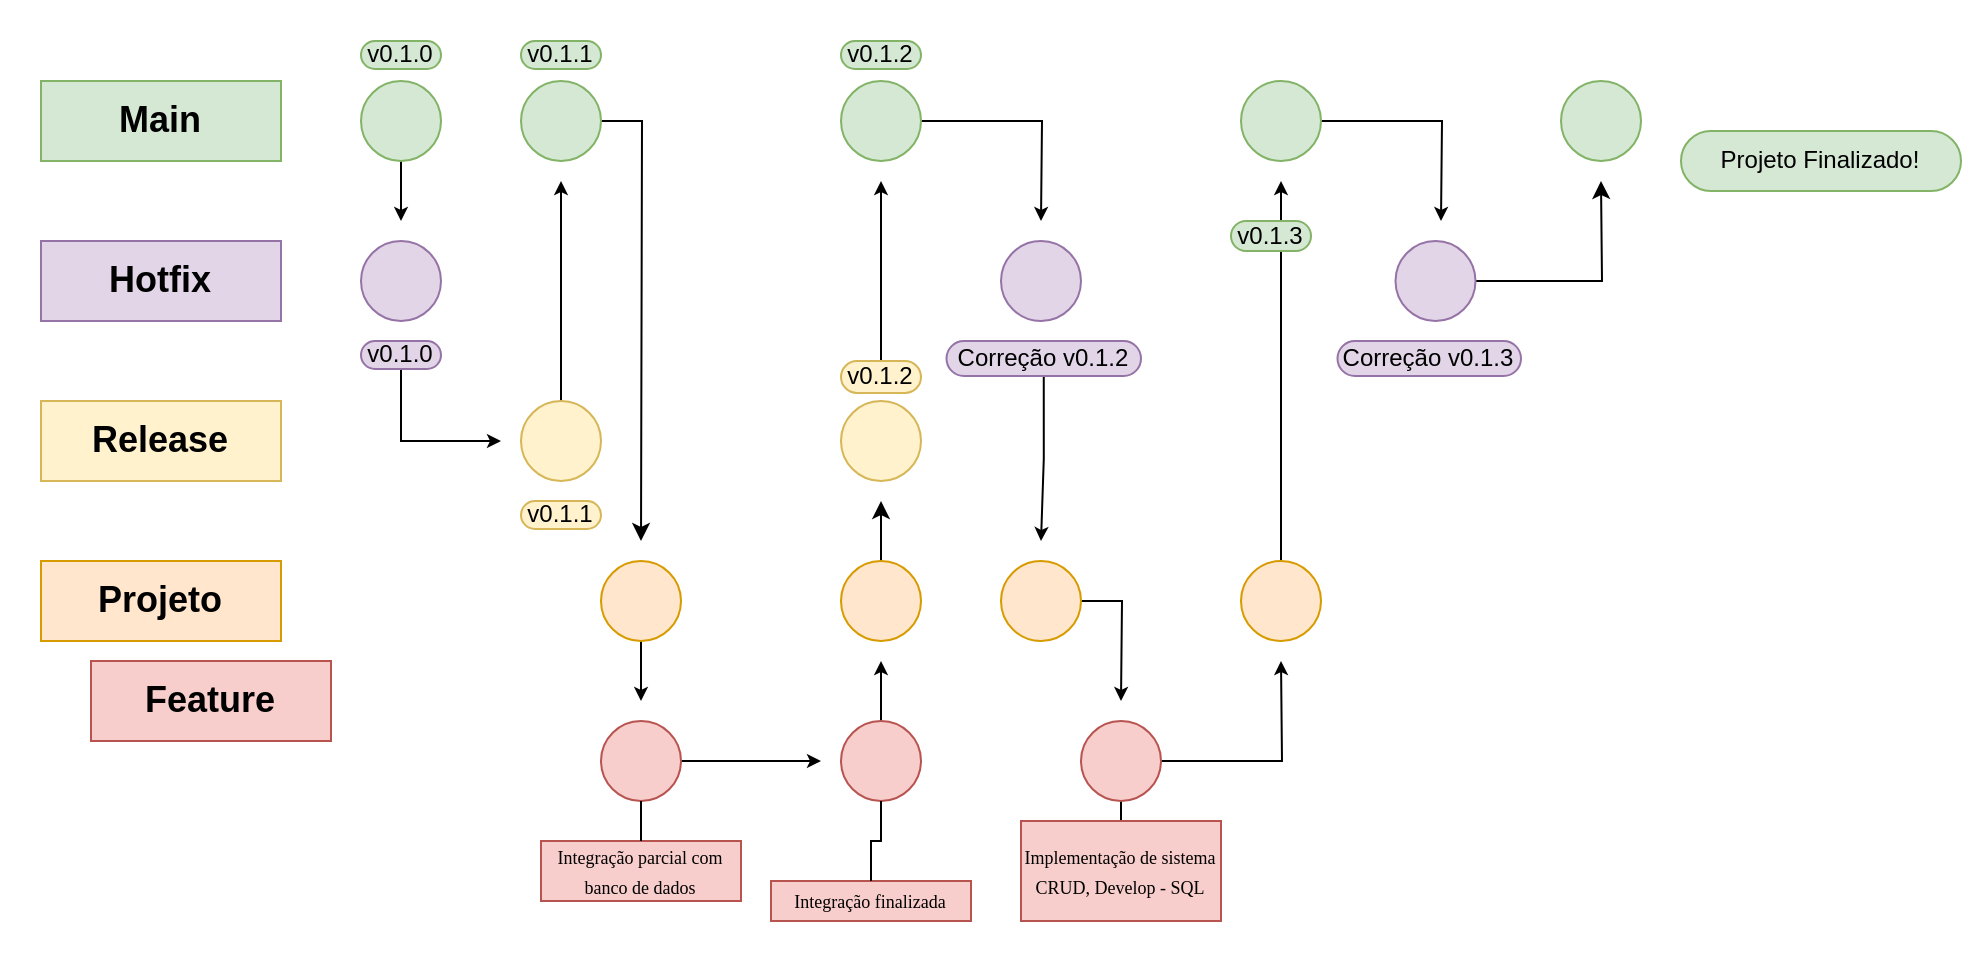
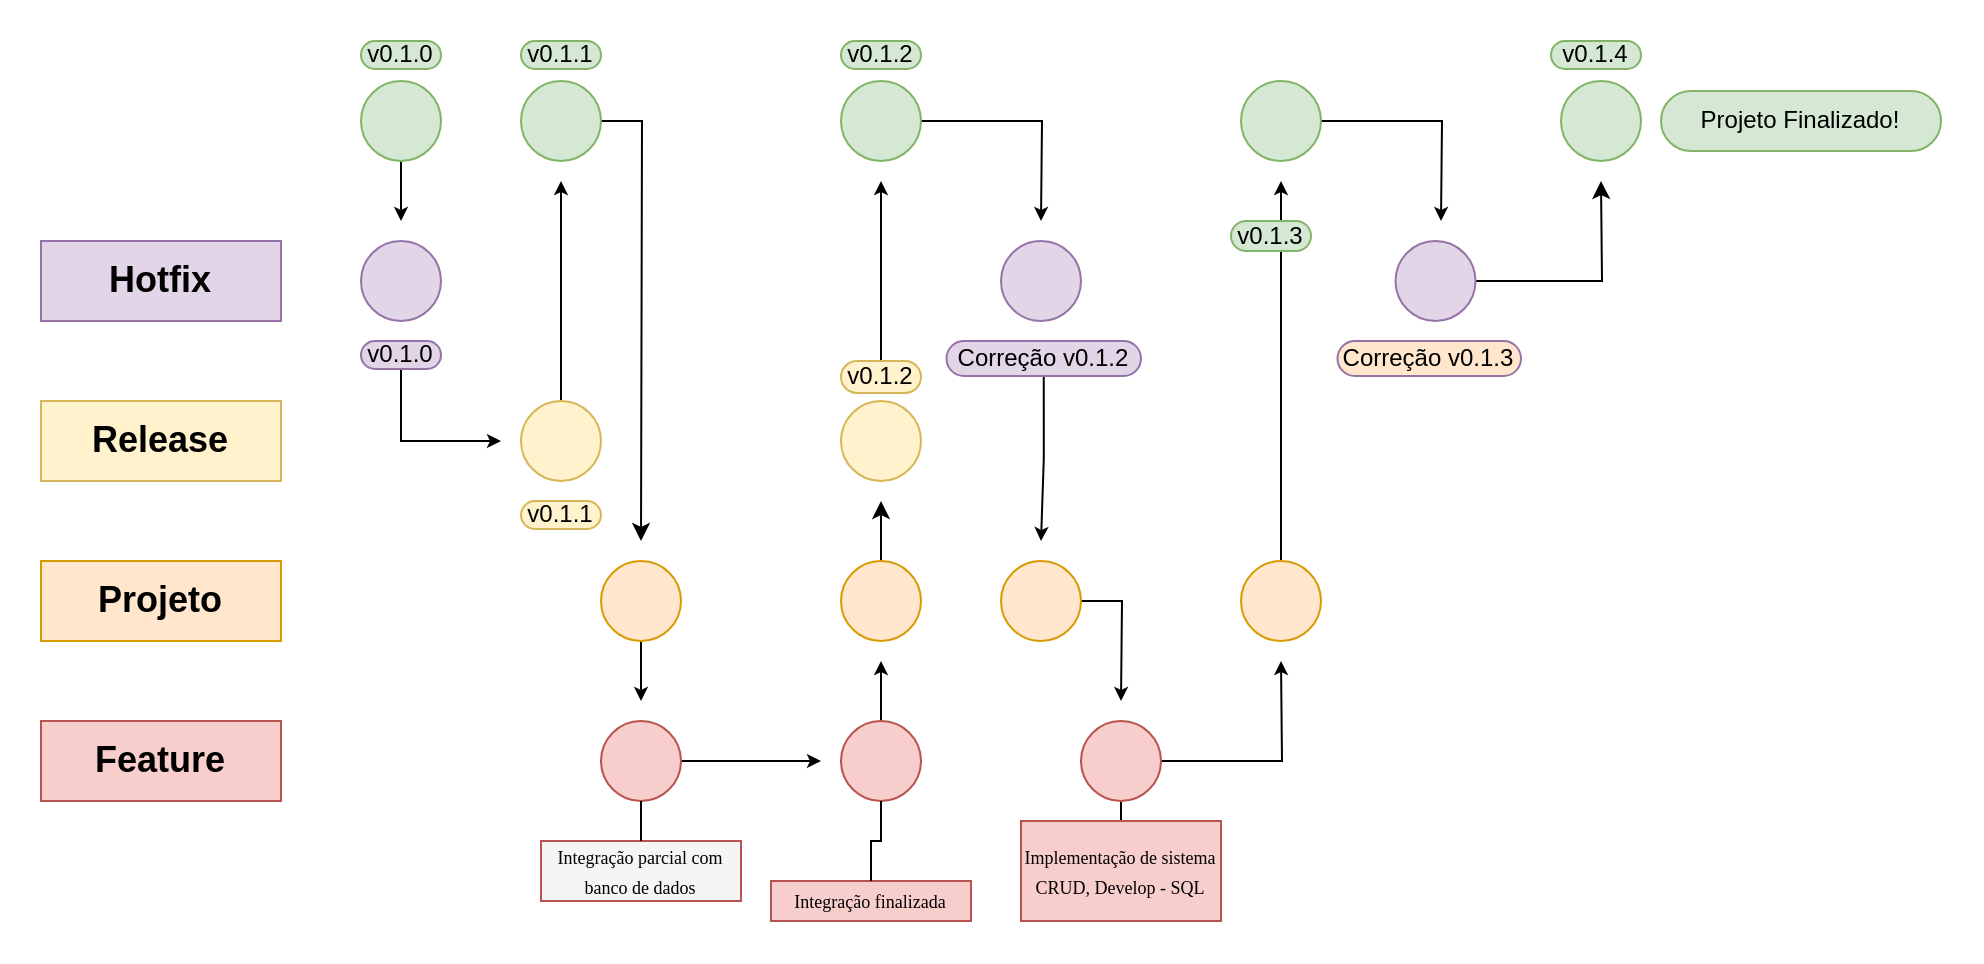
node "v0.1.4": added
node "Main": removed
node "Projeto Finalizado!": moved (1821, 161) -> (1801, 121)
node "Correção v0.1.3": fillcolor #e1d5e7 -> #ffe6cc
node "Feature": moved (211, 701) -> (161, 761)
node "Integração parcial com banco de dados": fillcolor #f8cecc -> #f5f5f5
